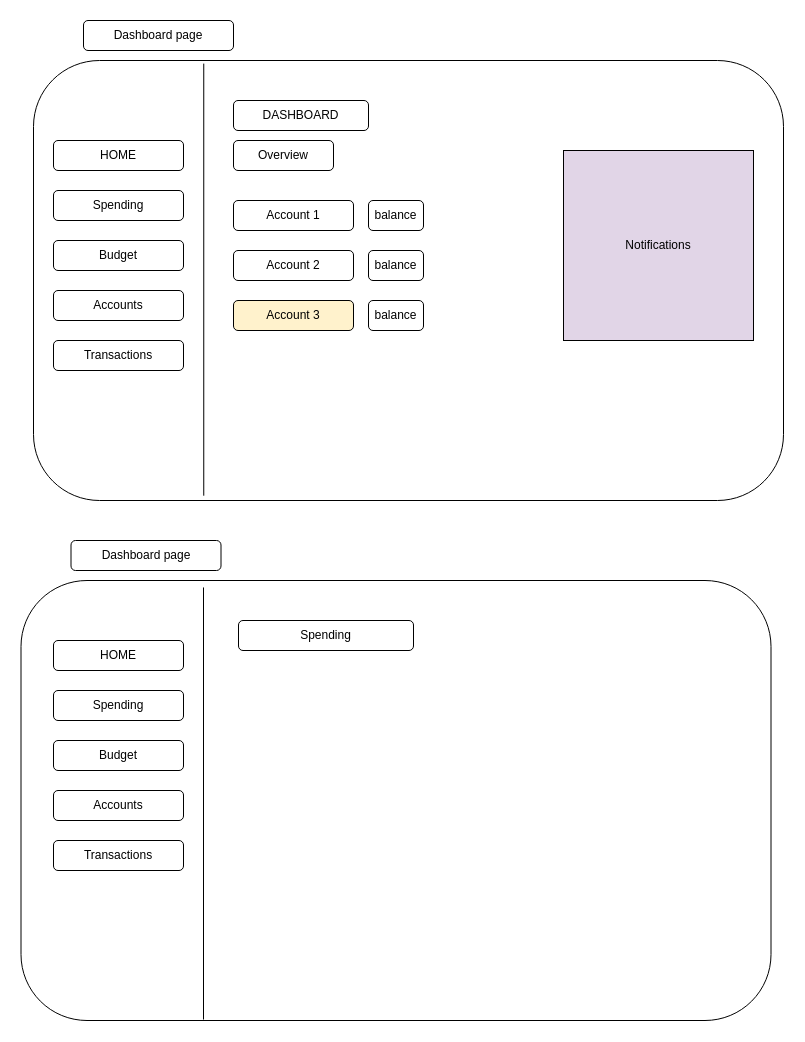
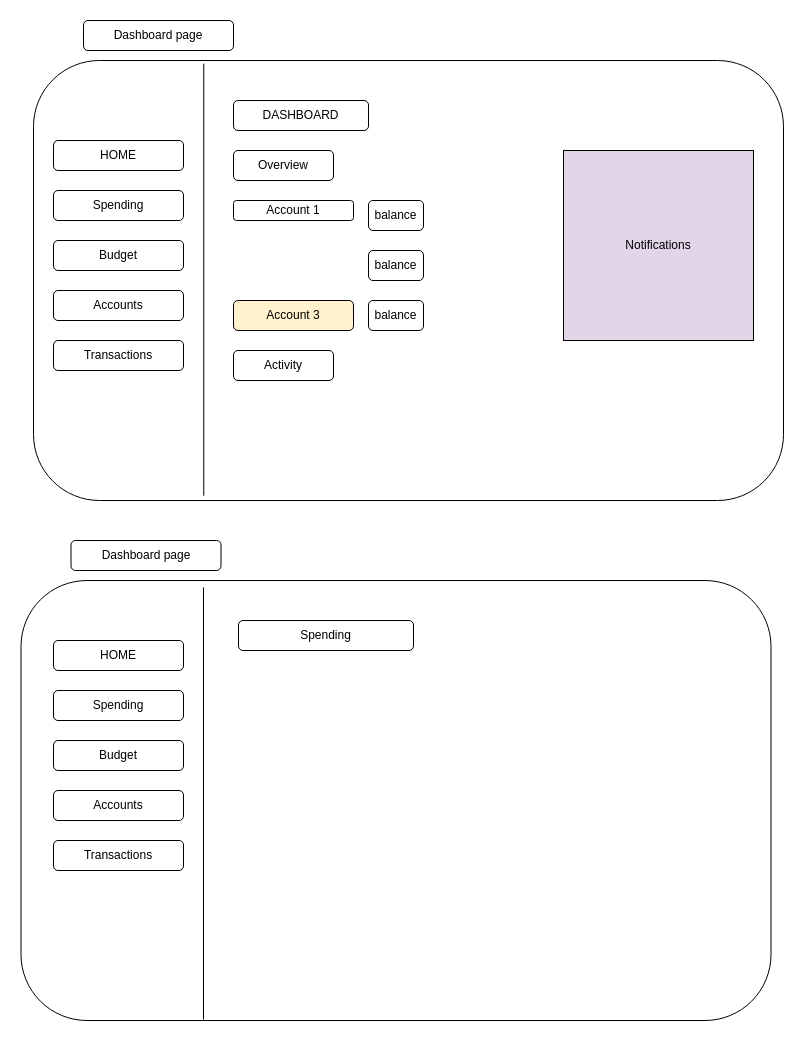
node "Overview": moved (284, 156) -> (284, 166)
node "Account 1": size 120x30 -> 120x20
node "Account 2": removed
node "Activity": added
